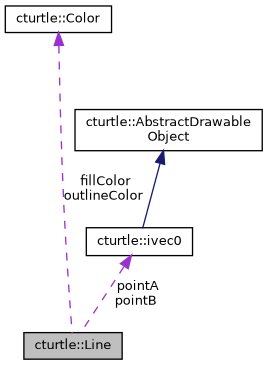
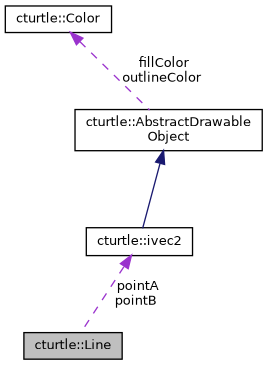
edge "cturtle::Line" -> "cturtle::Color": now "cturtle::AbstractDrawable Object" -> "cturtle::Color"
node "cturtle::ivec0": label "cturtle::ivec0" -> "cturtle::ivec2"
